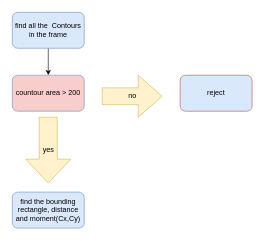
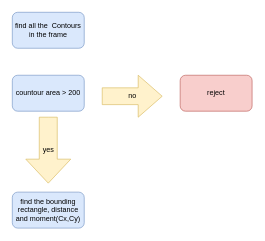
edge "find all the Contours in the frame" -> "countour area > 200": removed
node "countour area > 200": fillcolor #f8cecc -> #dae8fc
node "reject": fillcolor #dae8fc -> #f8cecc
